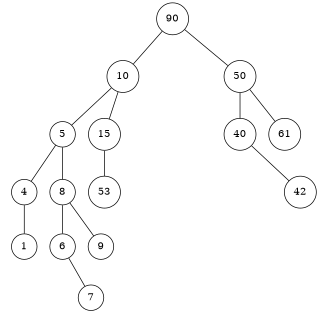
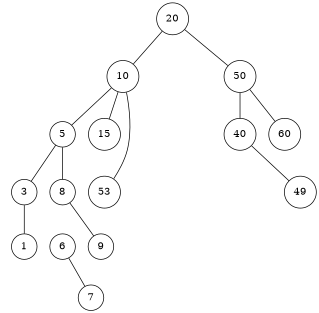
node "90": label "90" -> "20"
node "61": label "61" -> "60"
edge "15" -- "53": now "10" -- "53"
node "4": label "4" -> "3"
node "42": label "42" -> "49"
edge "8" -- "6": removed
